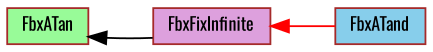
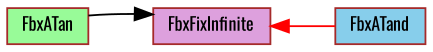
edge "FbxFixInfinite" -> "FbxATan": reversed
